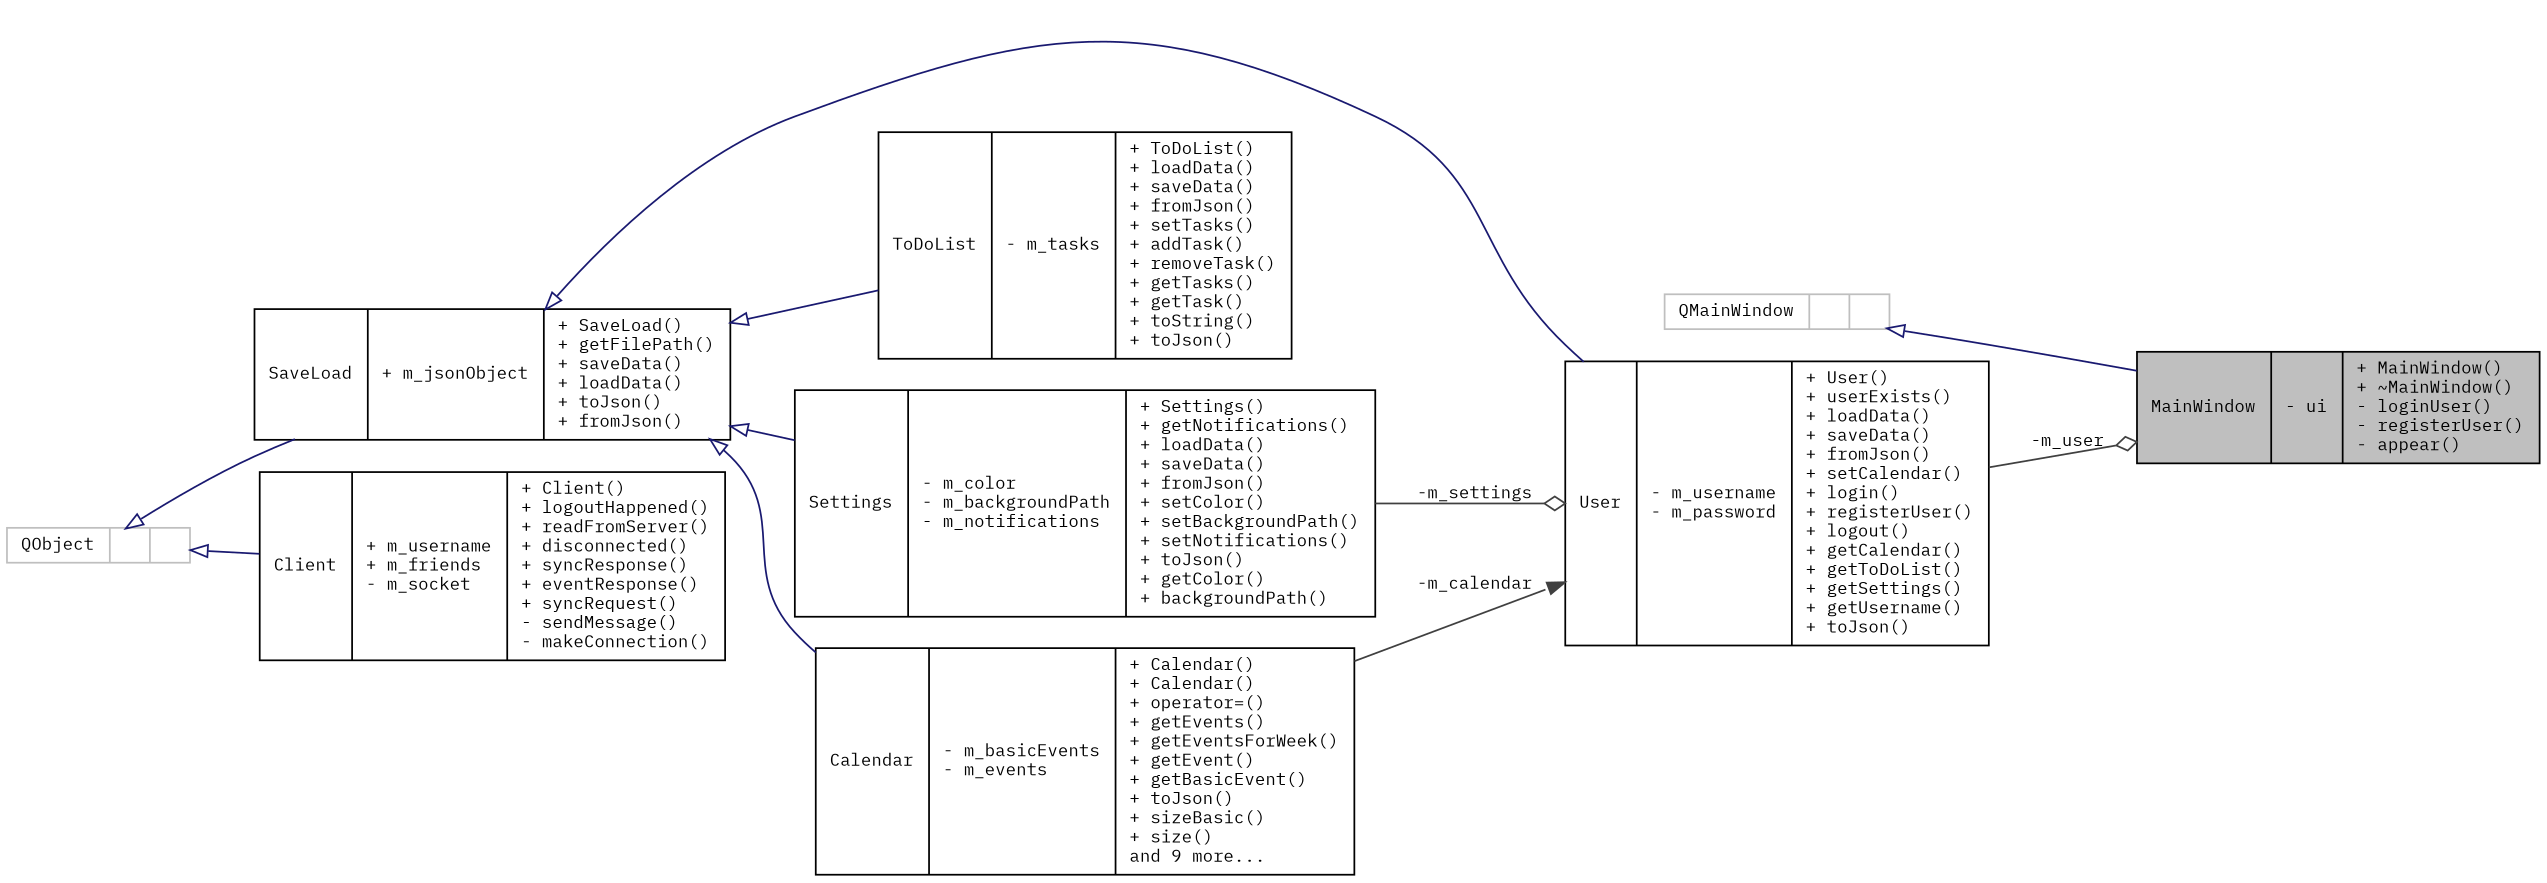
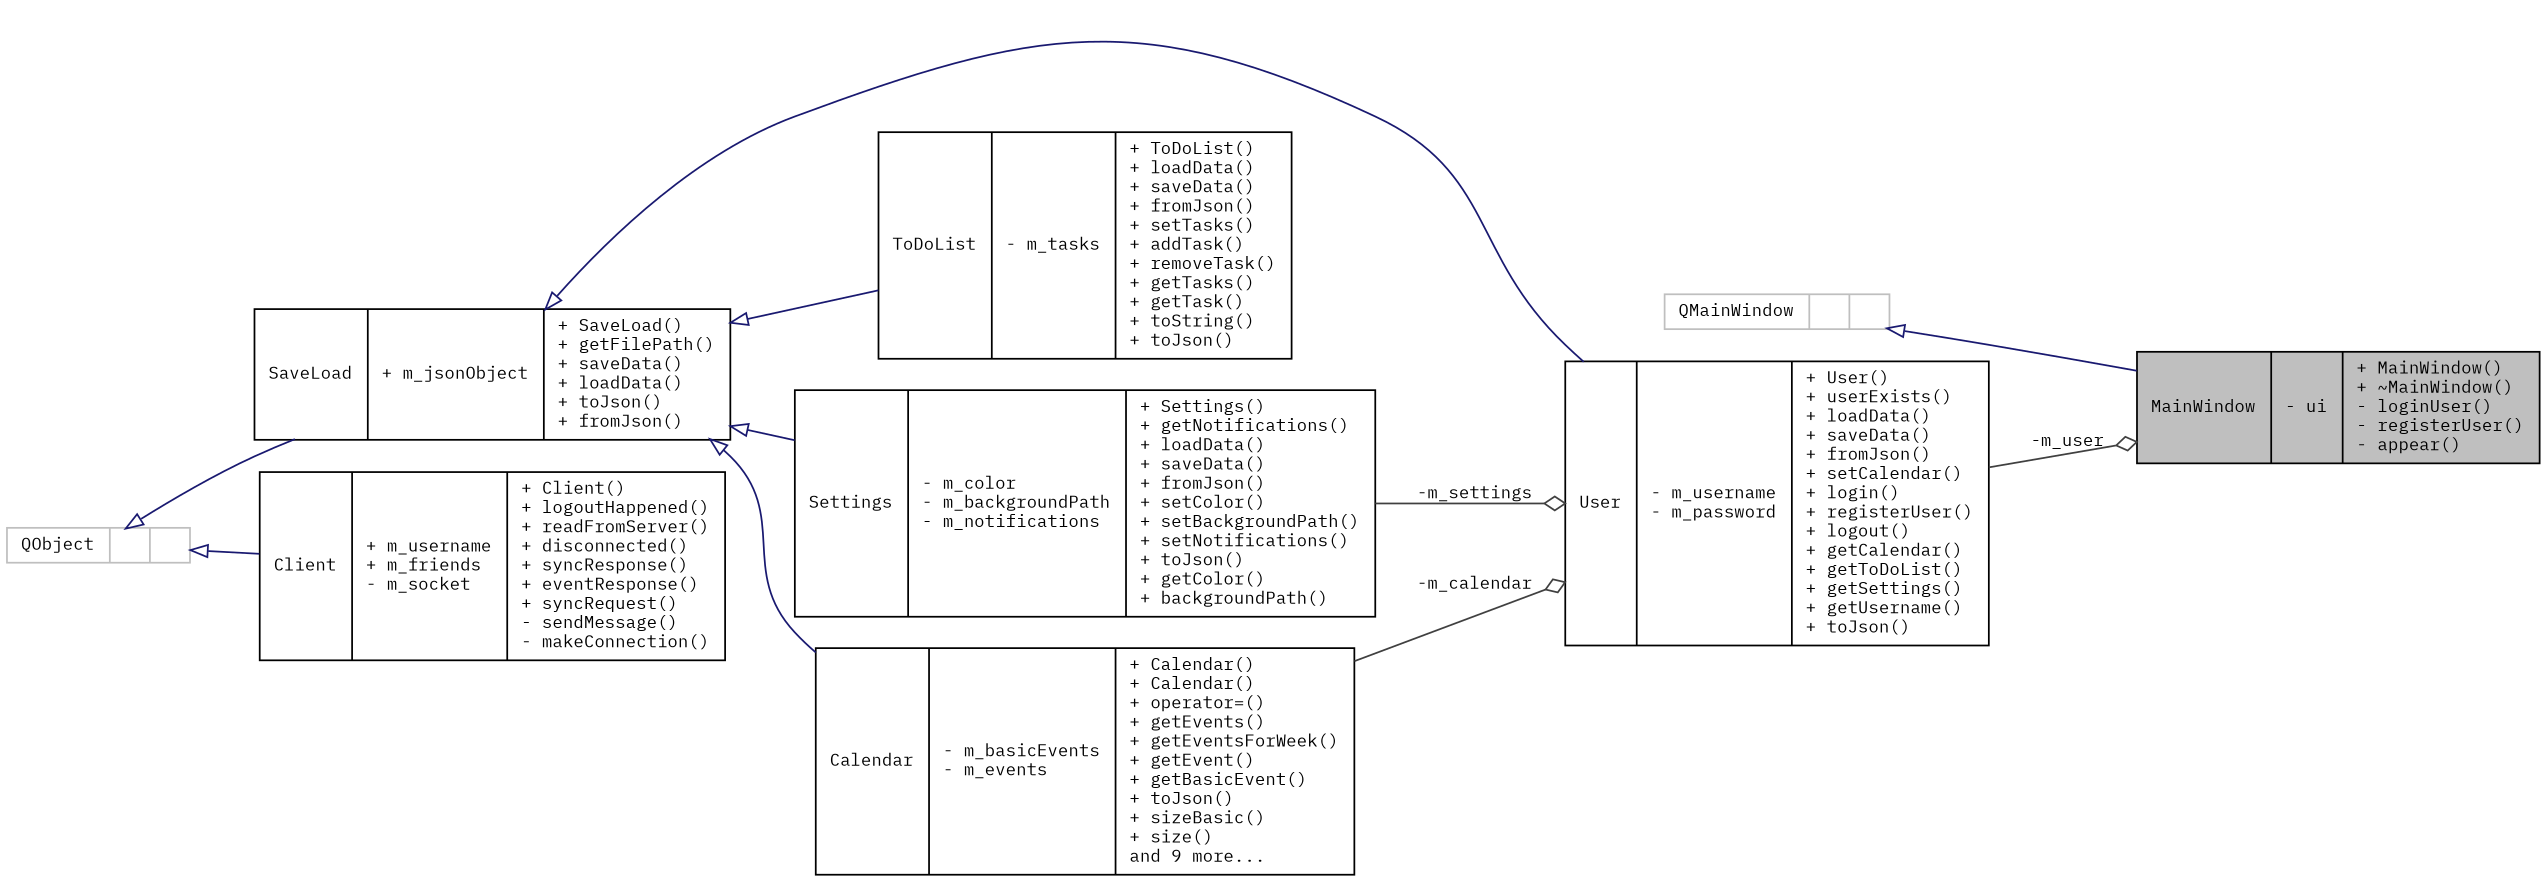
edge "Calendar" -> "User": arrowhead normal -> odiamond
